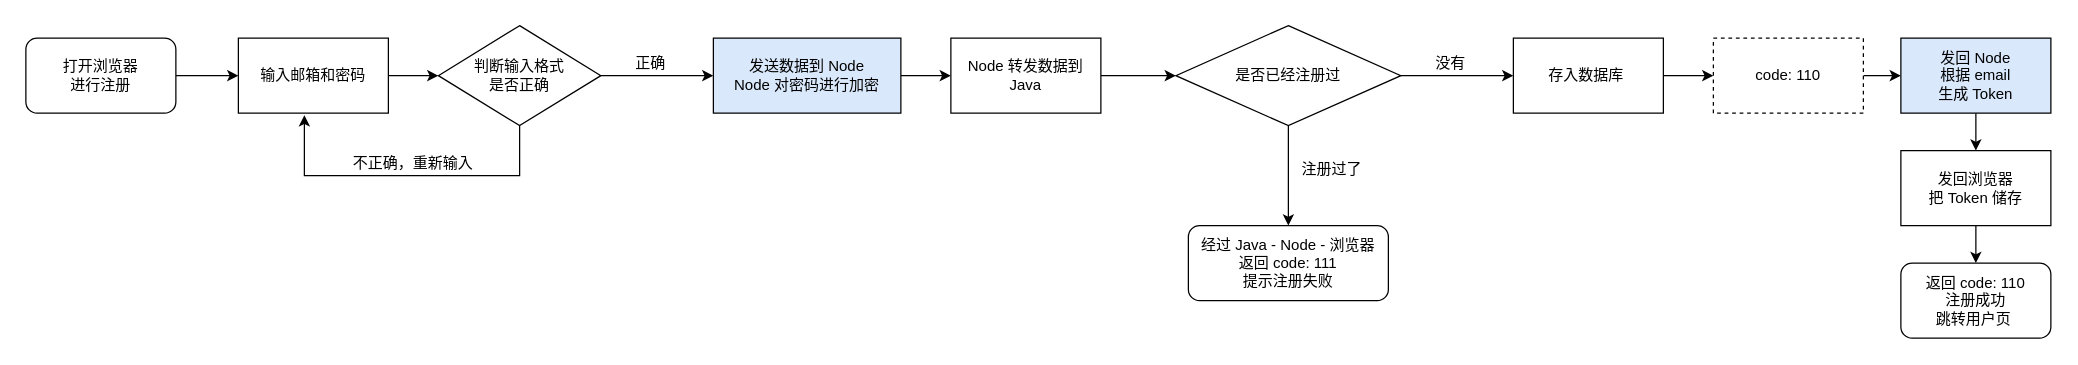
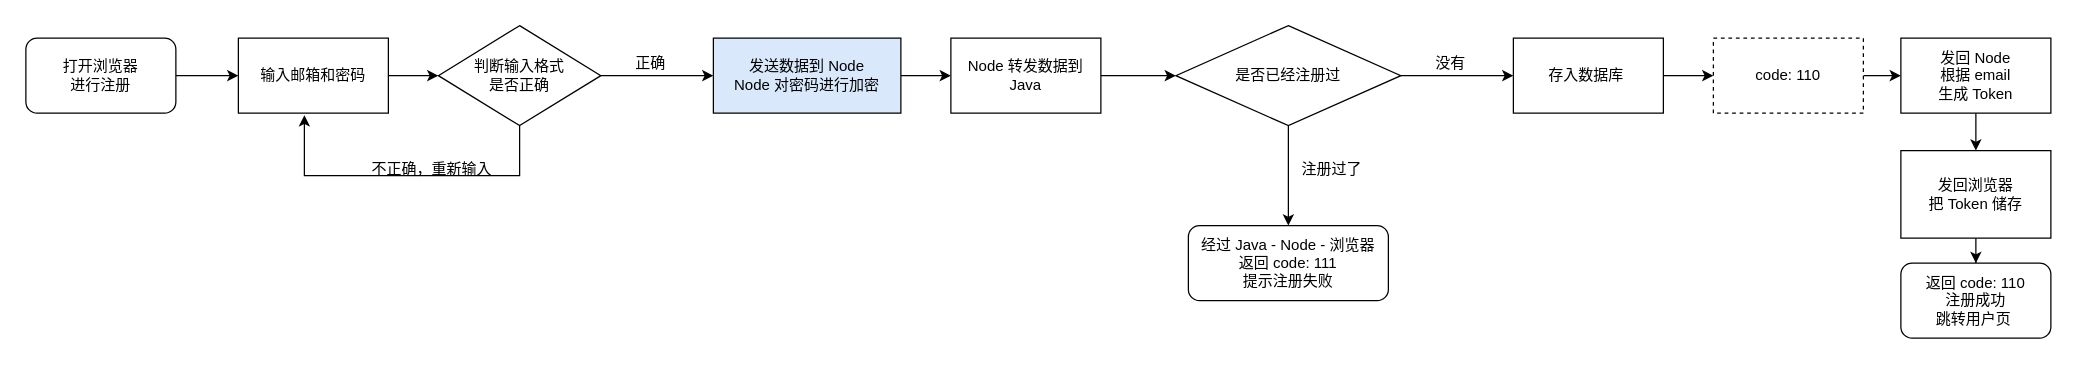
node "发回 Node 根据 email 生成 Token": fillcolor #dae8fc -> #ffffff
node "不正确，重新输入": moved (413, 163) -> (432, 169)
node "发回浏览器 把 Token 储存": size 150x75 -> 150x88
